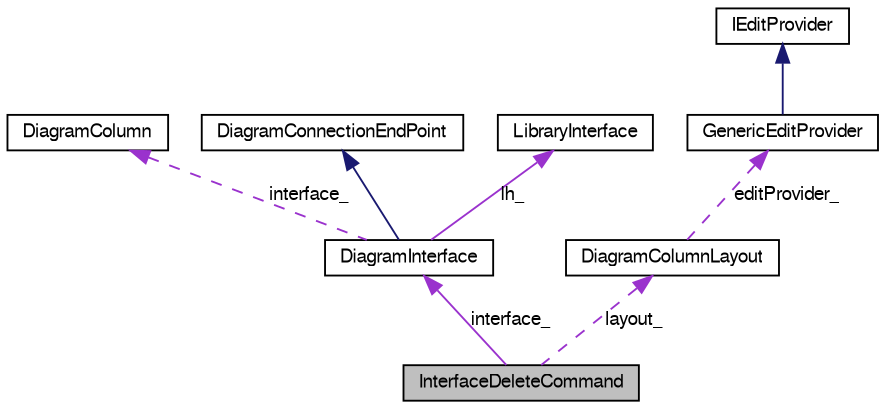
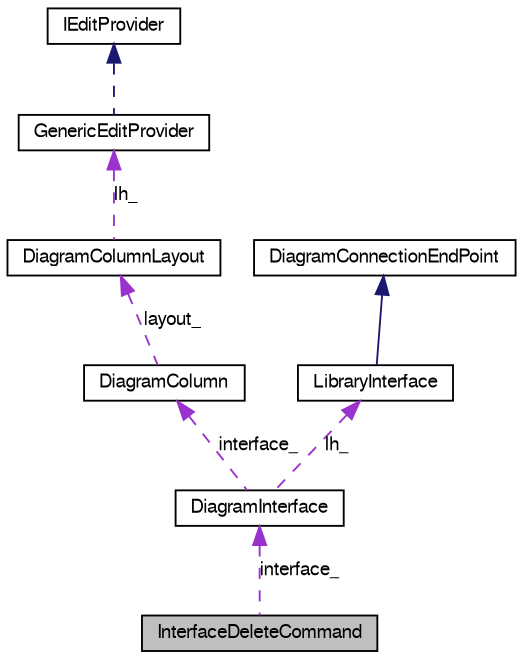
edge "GenericEditProvider" -> "IEditProvider": style solid -> dashed
edge "DiagramColumnLayout" -> "GenericEditProvider": label "editProvider_" -> "lh_"
edge "DiagramInterface" -> "LibraryInterface": style solid -> dashed
edge "DiagramInterface" -> "DiagramConnectionEndPoint": now "LibraryInterface" -> "DiagramConnectionEndPoint"
edge "InterfaceDeleteCommand" -> "DiagramColumnLayout": now "DiagramColumn" -> "DiagramColumnLayout"
edge "InterfaceDeleteCommand" -> "DiagramInterface": style solid -> dashed
